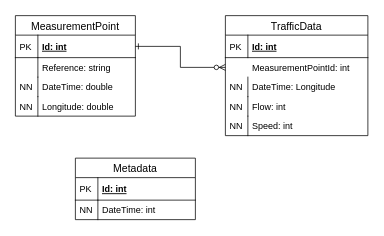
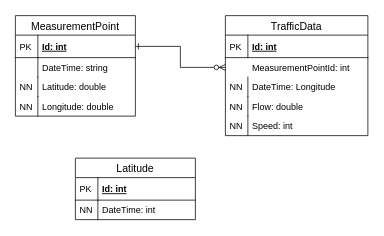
node "Reference: string": label "Reference: string" -> "DateTime: string"
node "DateTime: double": label "DateTime: double" -> "Latitude: double"
node "Flow: int": label "Flow: int" -> "Flow: double"
node "Metadata": label "Metadata" -> "Latitude"
